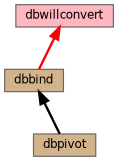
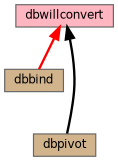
edge "dbpivot" -> "dbbind": now "dbpivot" -> "dbwillconvert"
